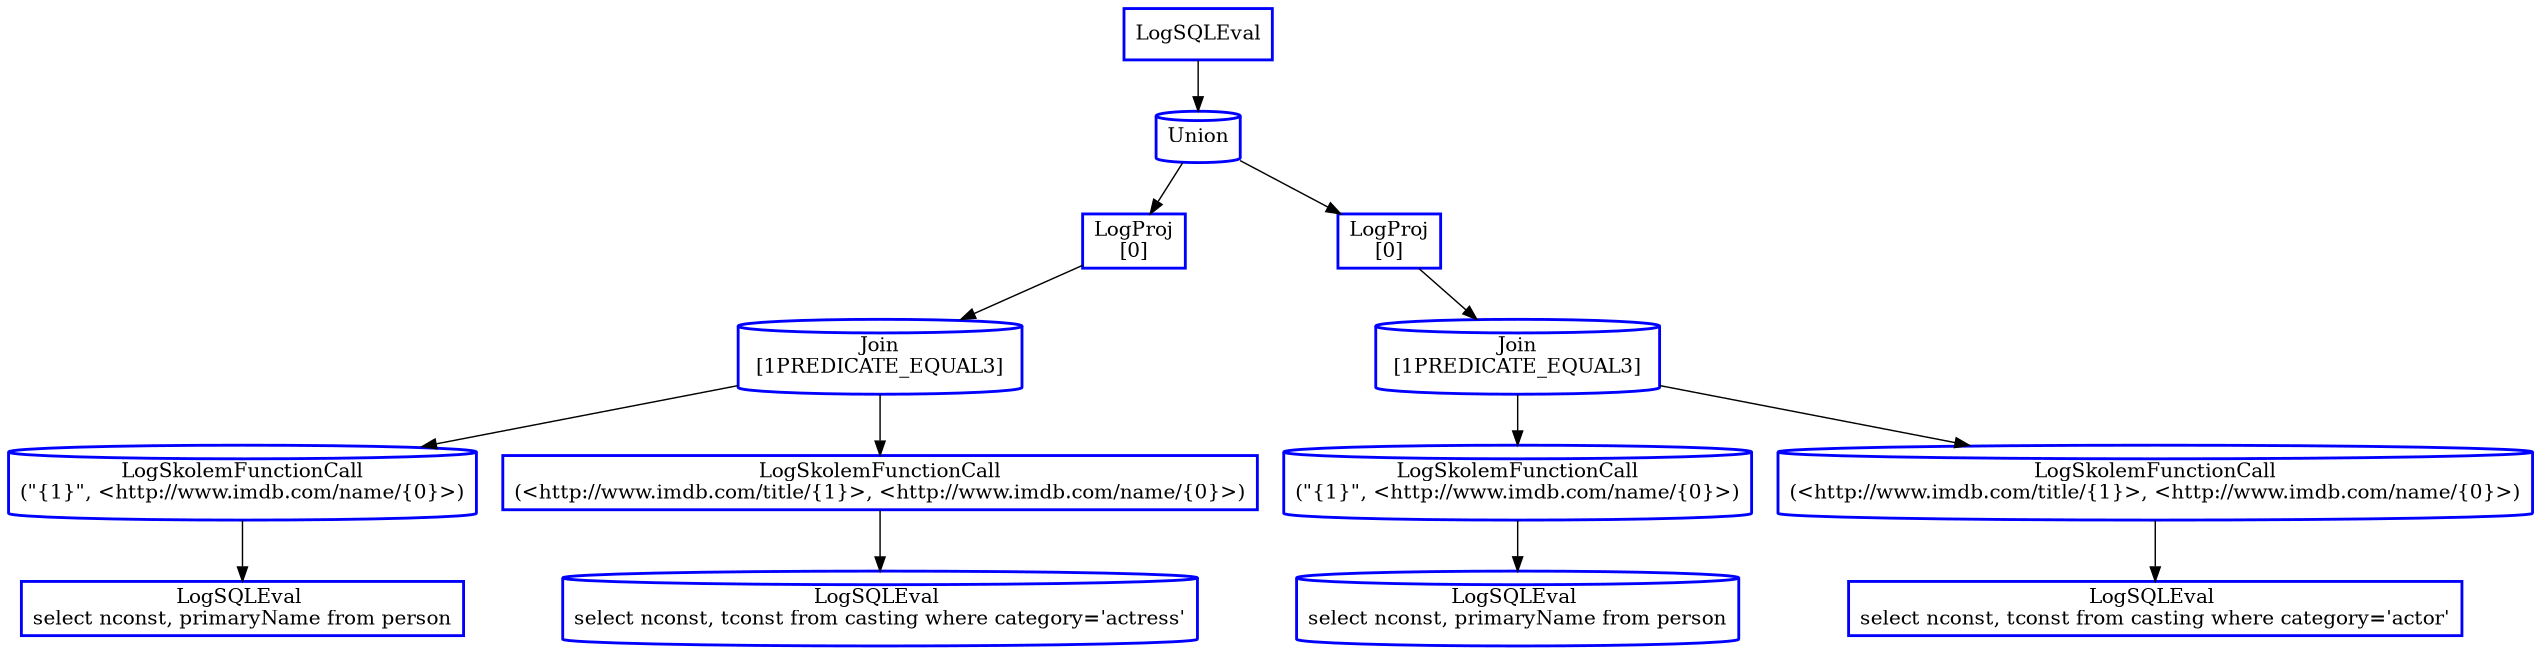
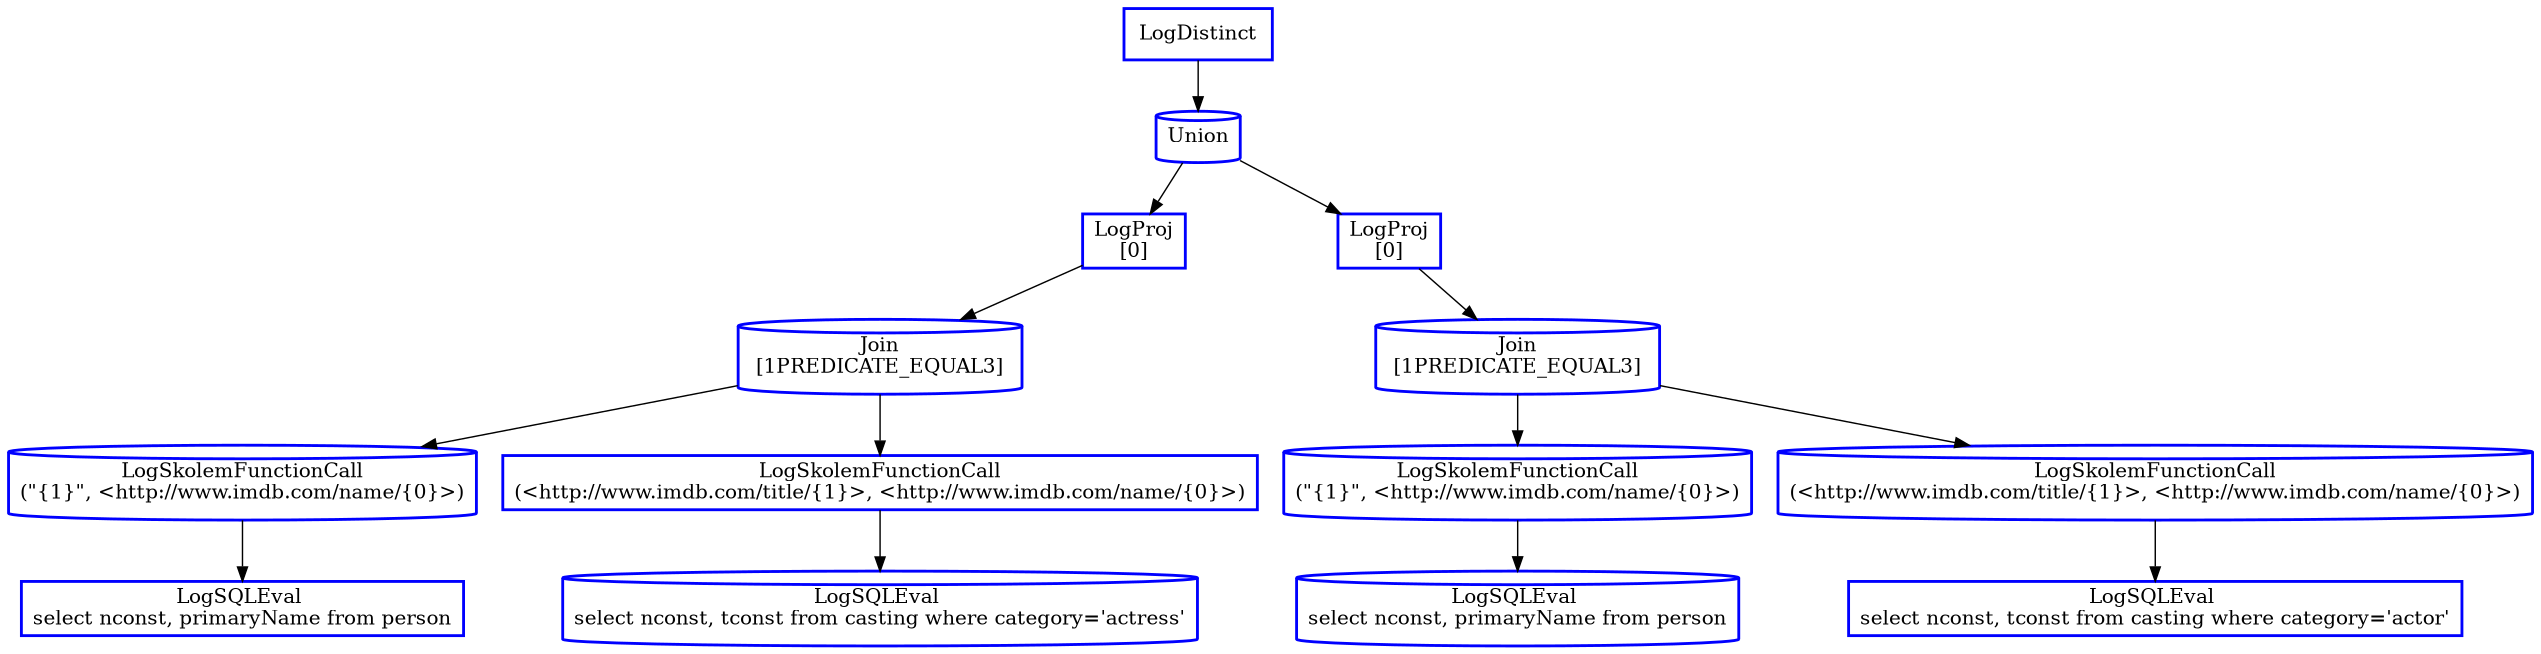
node "LogSQLEval": label "LogSQLEval" -> "LogDistinct"
